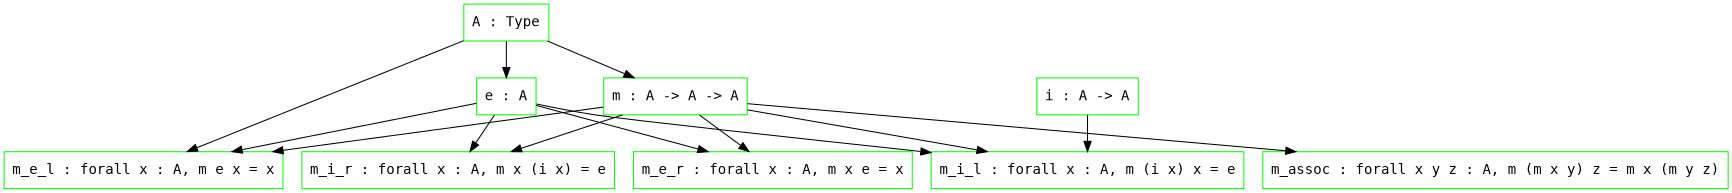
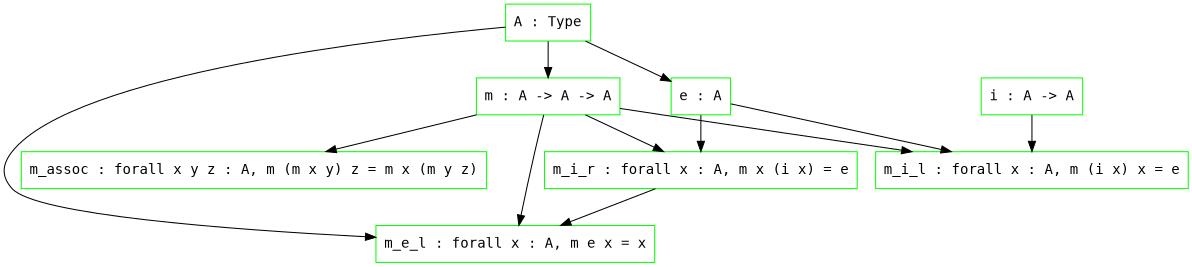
edge "e : A" -> "m_e_l : forall x : A, m e x = x": now "m_i_r : forall x : A, m x (i x) = e" -> "m_e_l : forall x : A, m e x = x"
node "m_e_r : forall x : A, m x e = x": removed
